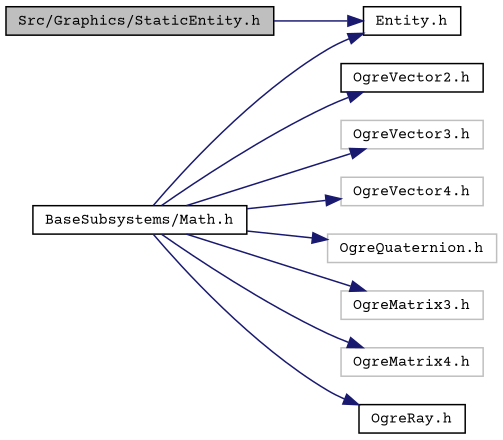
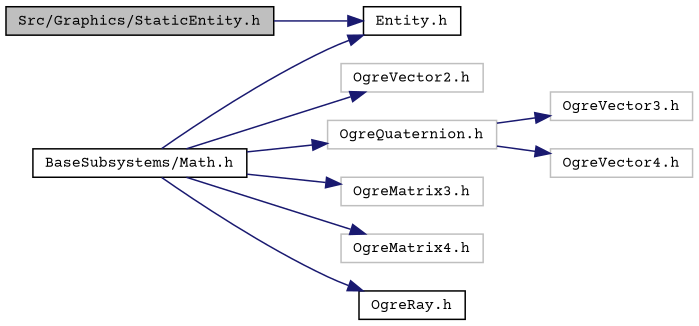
node "OgreVector2.h": color black -> grey75
edge "BaseSubsystems/Math.h" -> "OgreVector3.h": now "OgreQuaternion.h" -> "OgreVector3.h"
edge "BaseSubsystems/Math.h" -> "OgreVector4.h": now "OgreQuaternion.h" -> "OgreVector4.h"
